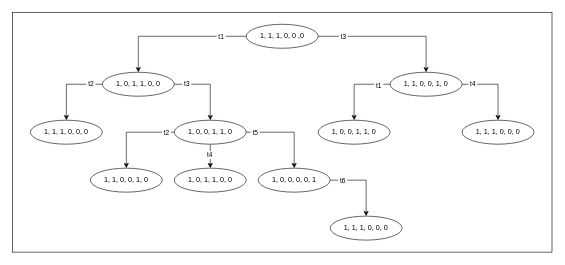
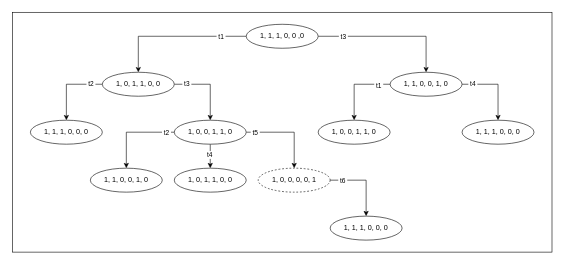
node "1, 0, 0, 0, 0, 1": style solid -> dashed
